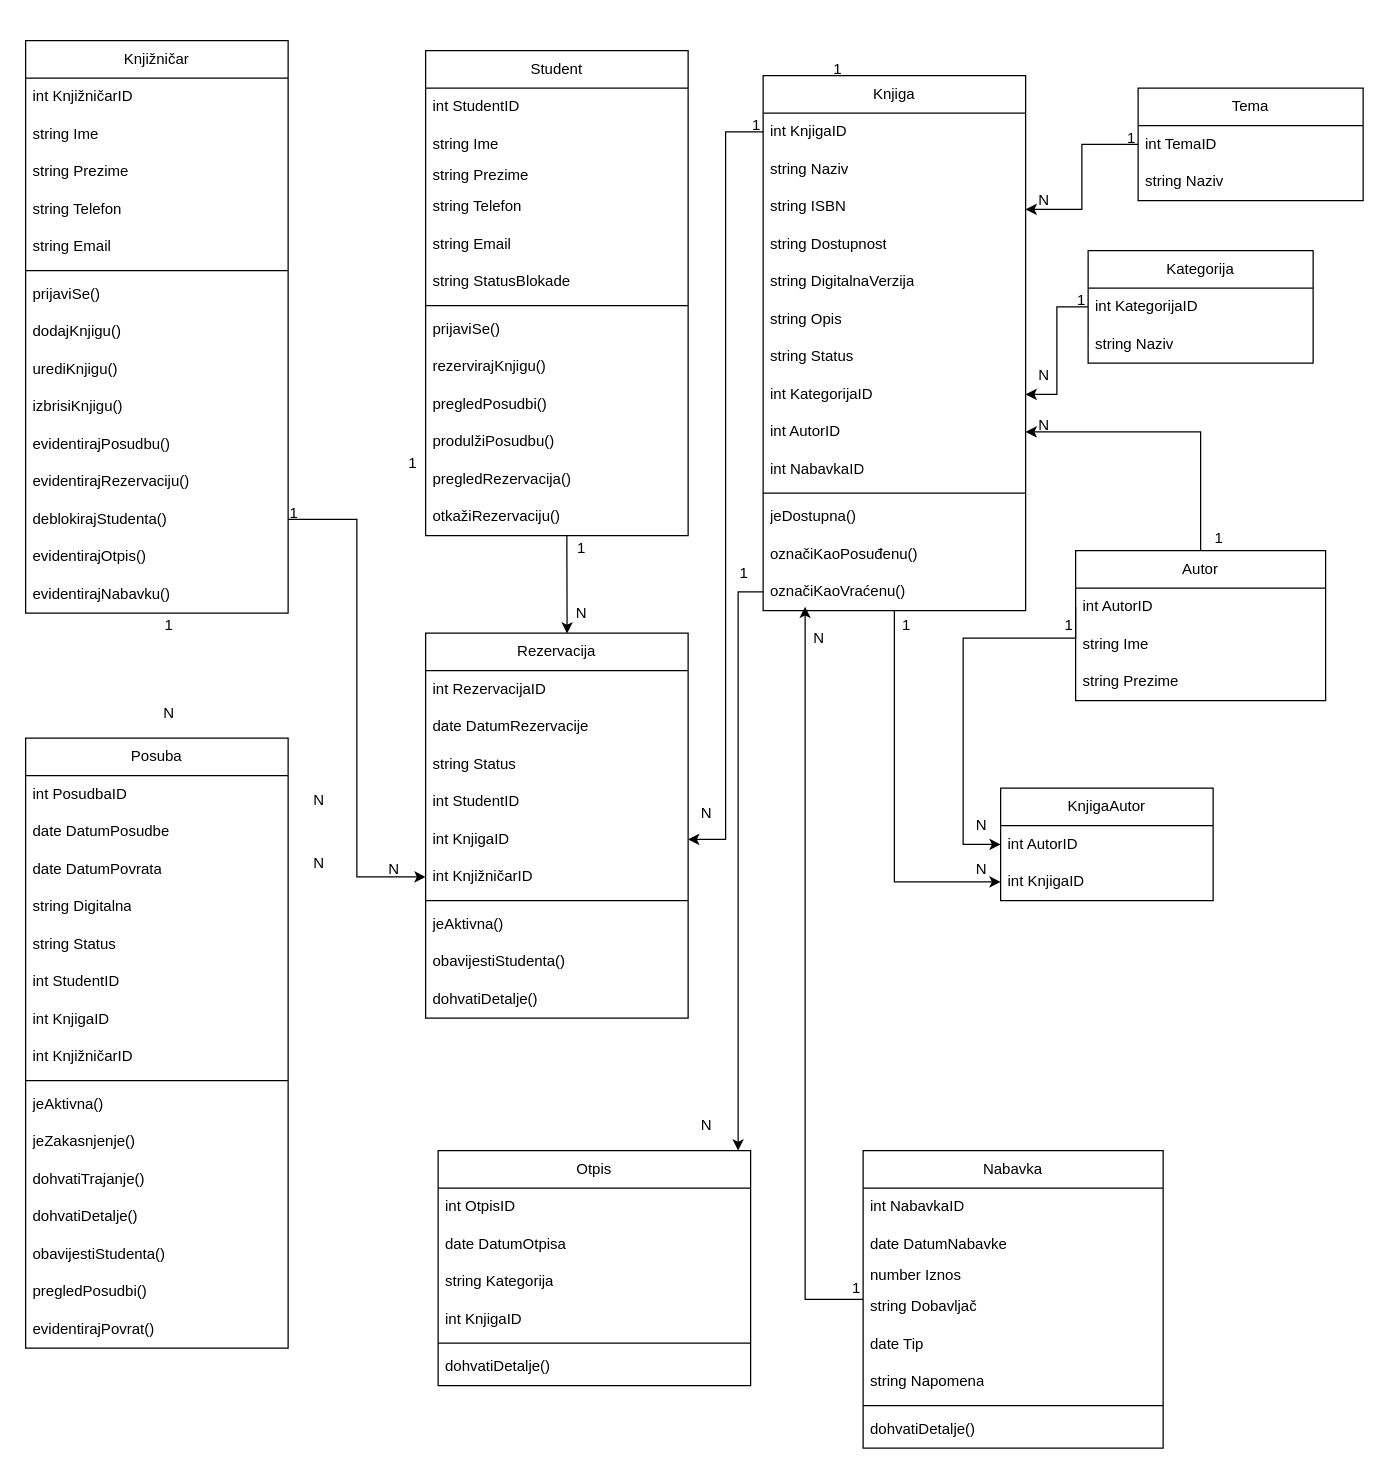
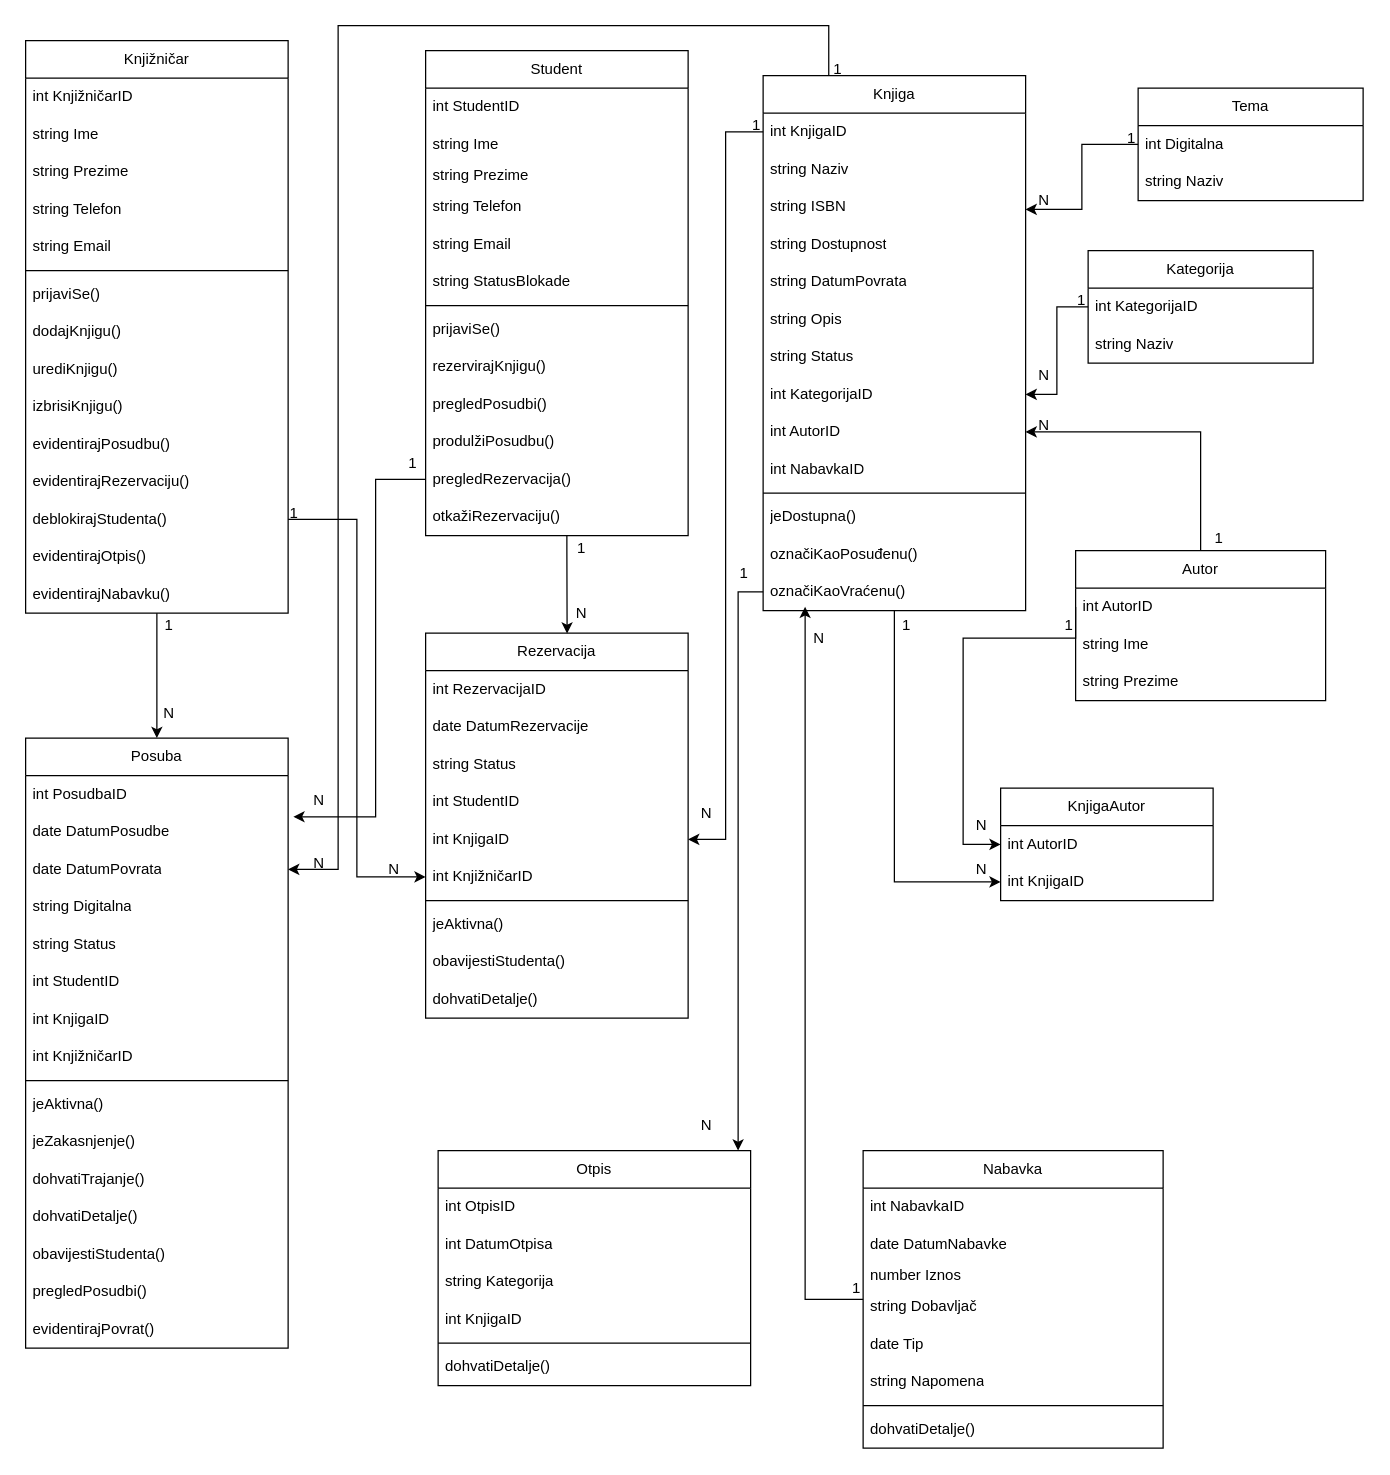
node "int TemaID": label "int TemaID" -> "int Digitalna"
edge "Knjiga" -> "date DatumPovrata": added
node "string DigitalnaVerzija": label "string DigitalnaVerzija" -> "string DatumPovrata"
edge "pregledRezervacija()" -> "date DatumPosudbe": added
edge "evidentirajNabavku()" -> "Posuba": added
node "date DatumOtpisa": label "date DatumOtpisa" -> "int DatumOtpisa"
